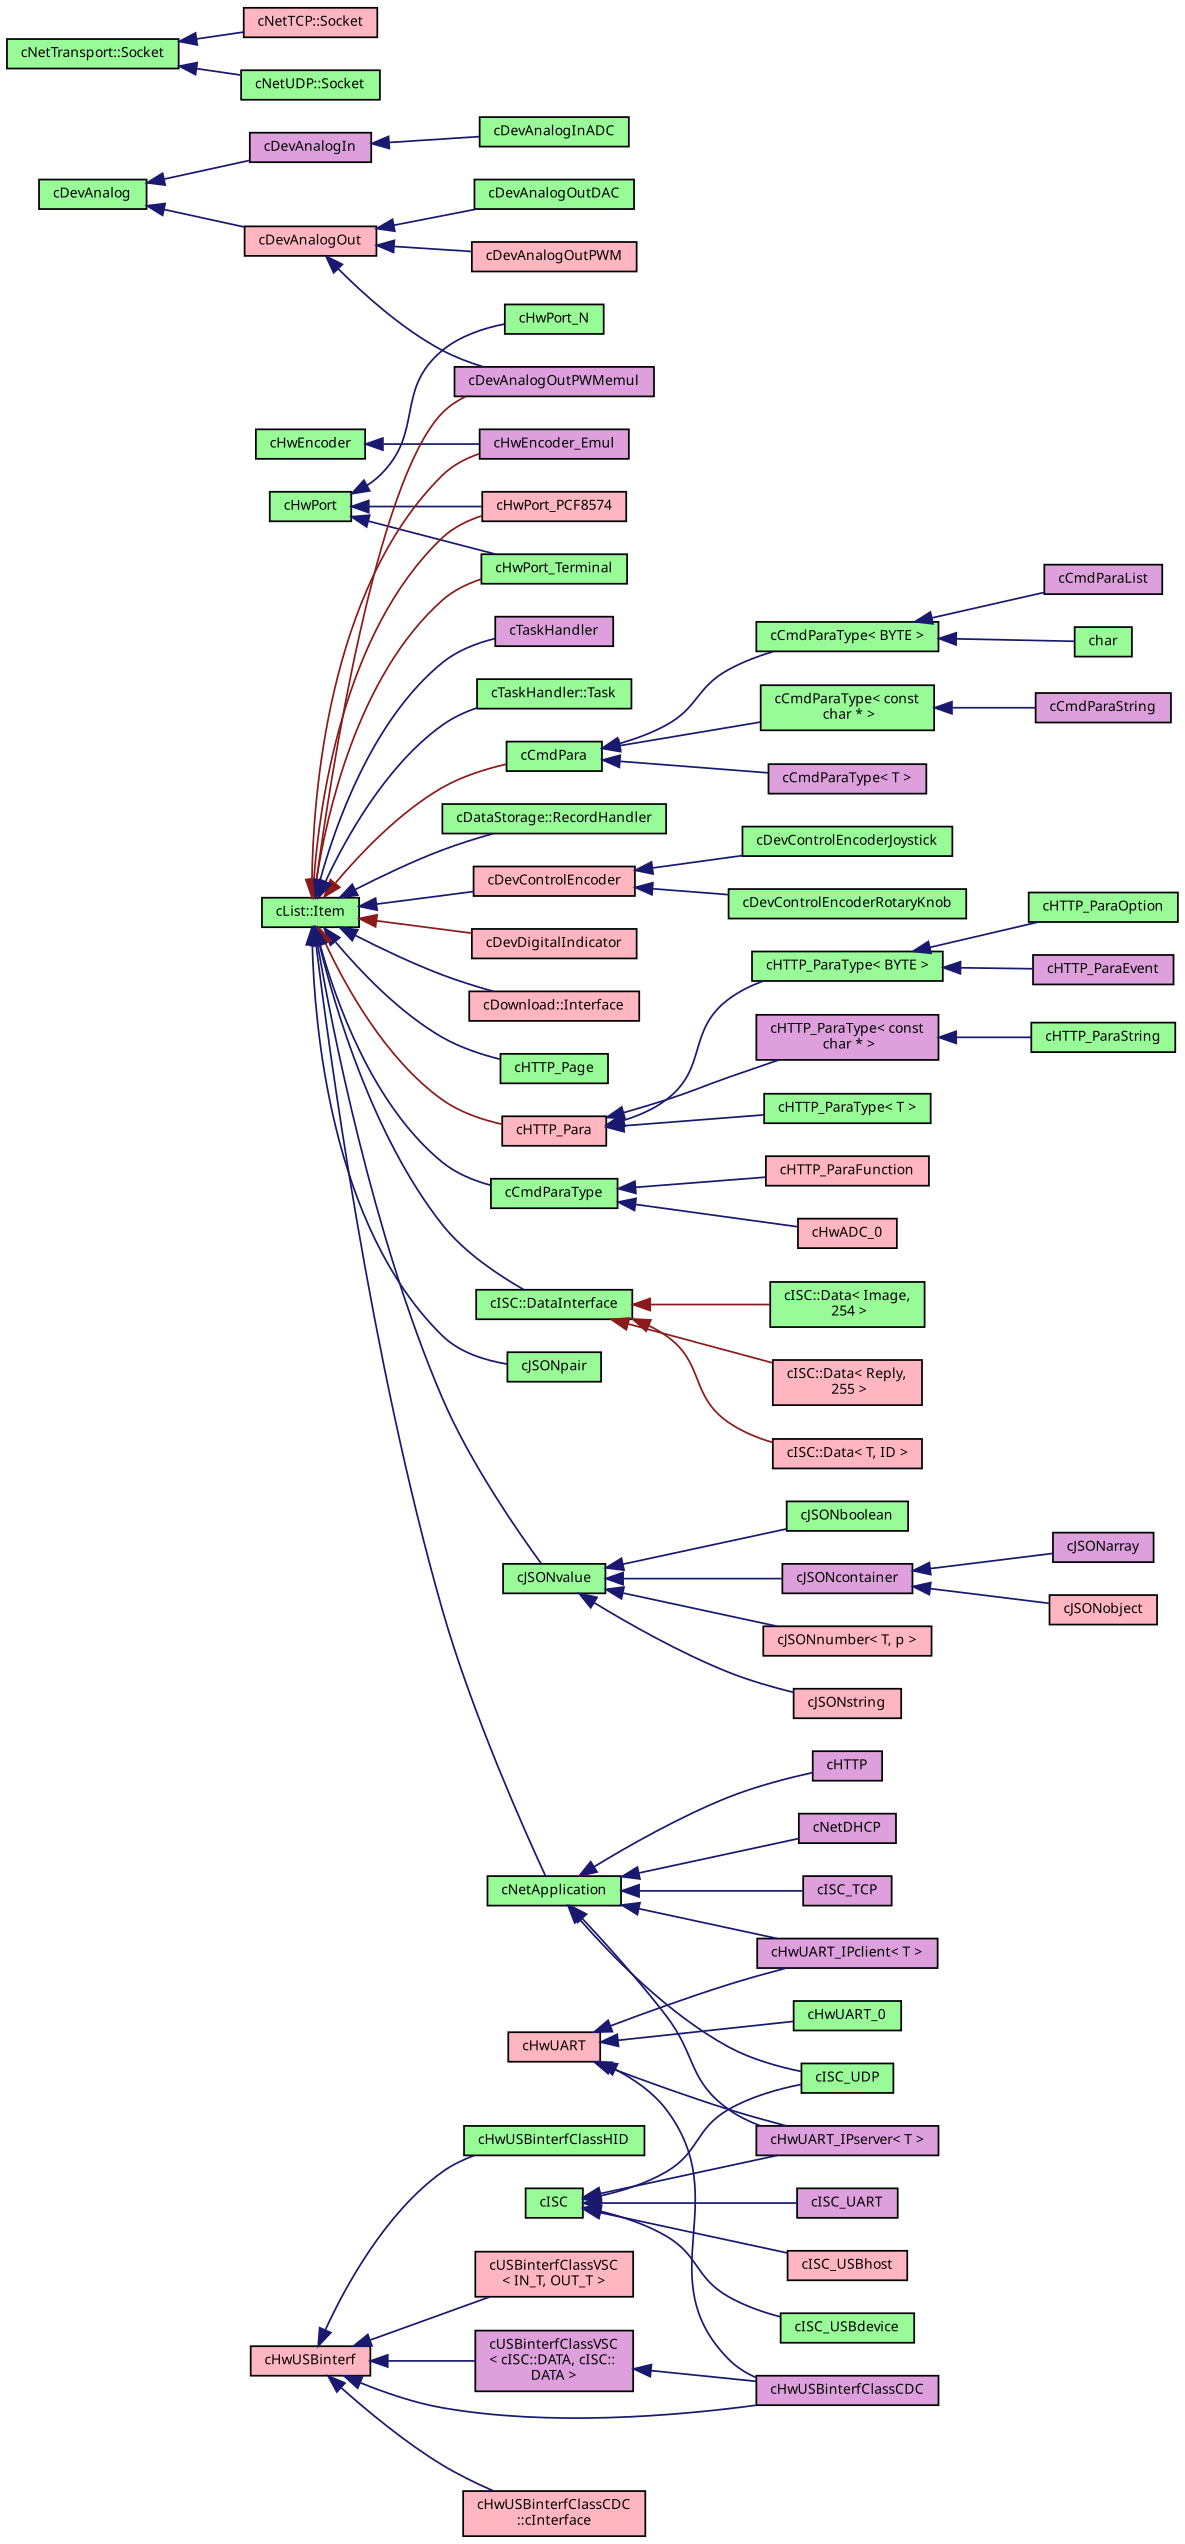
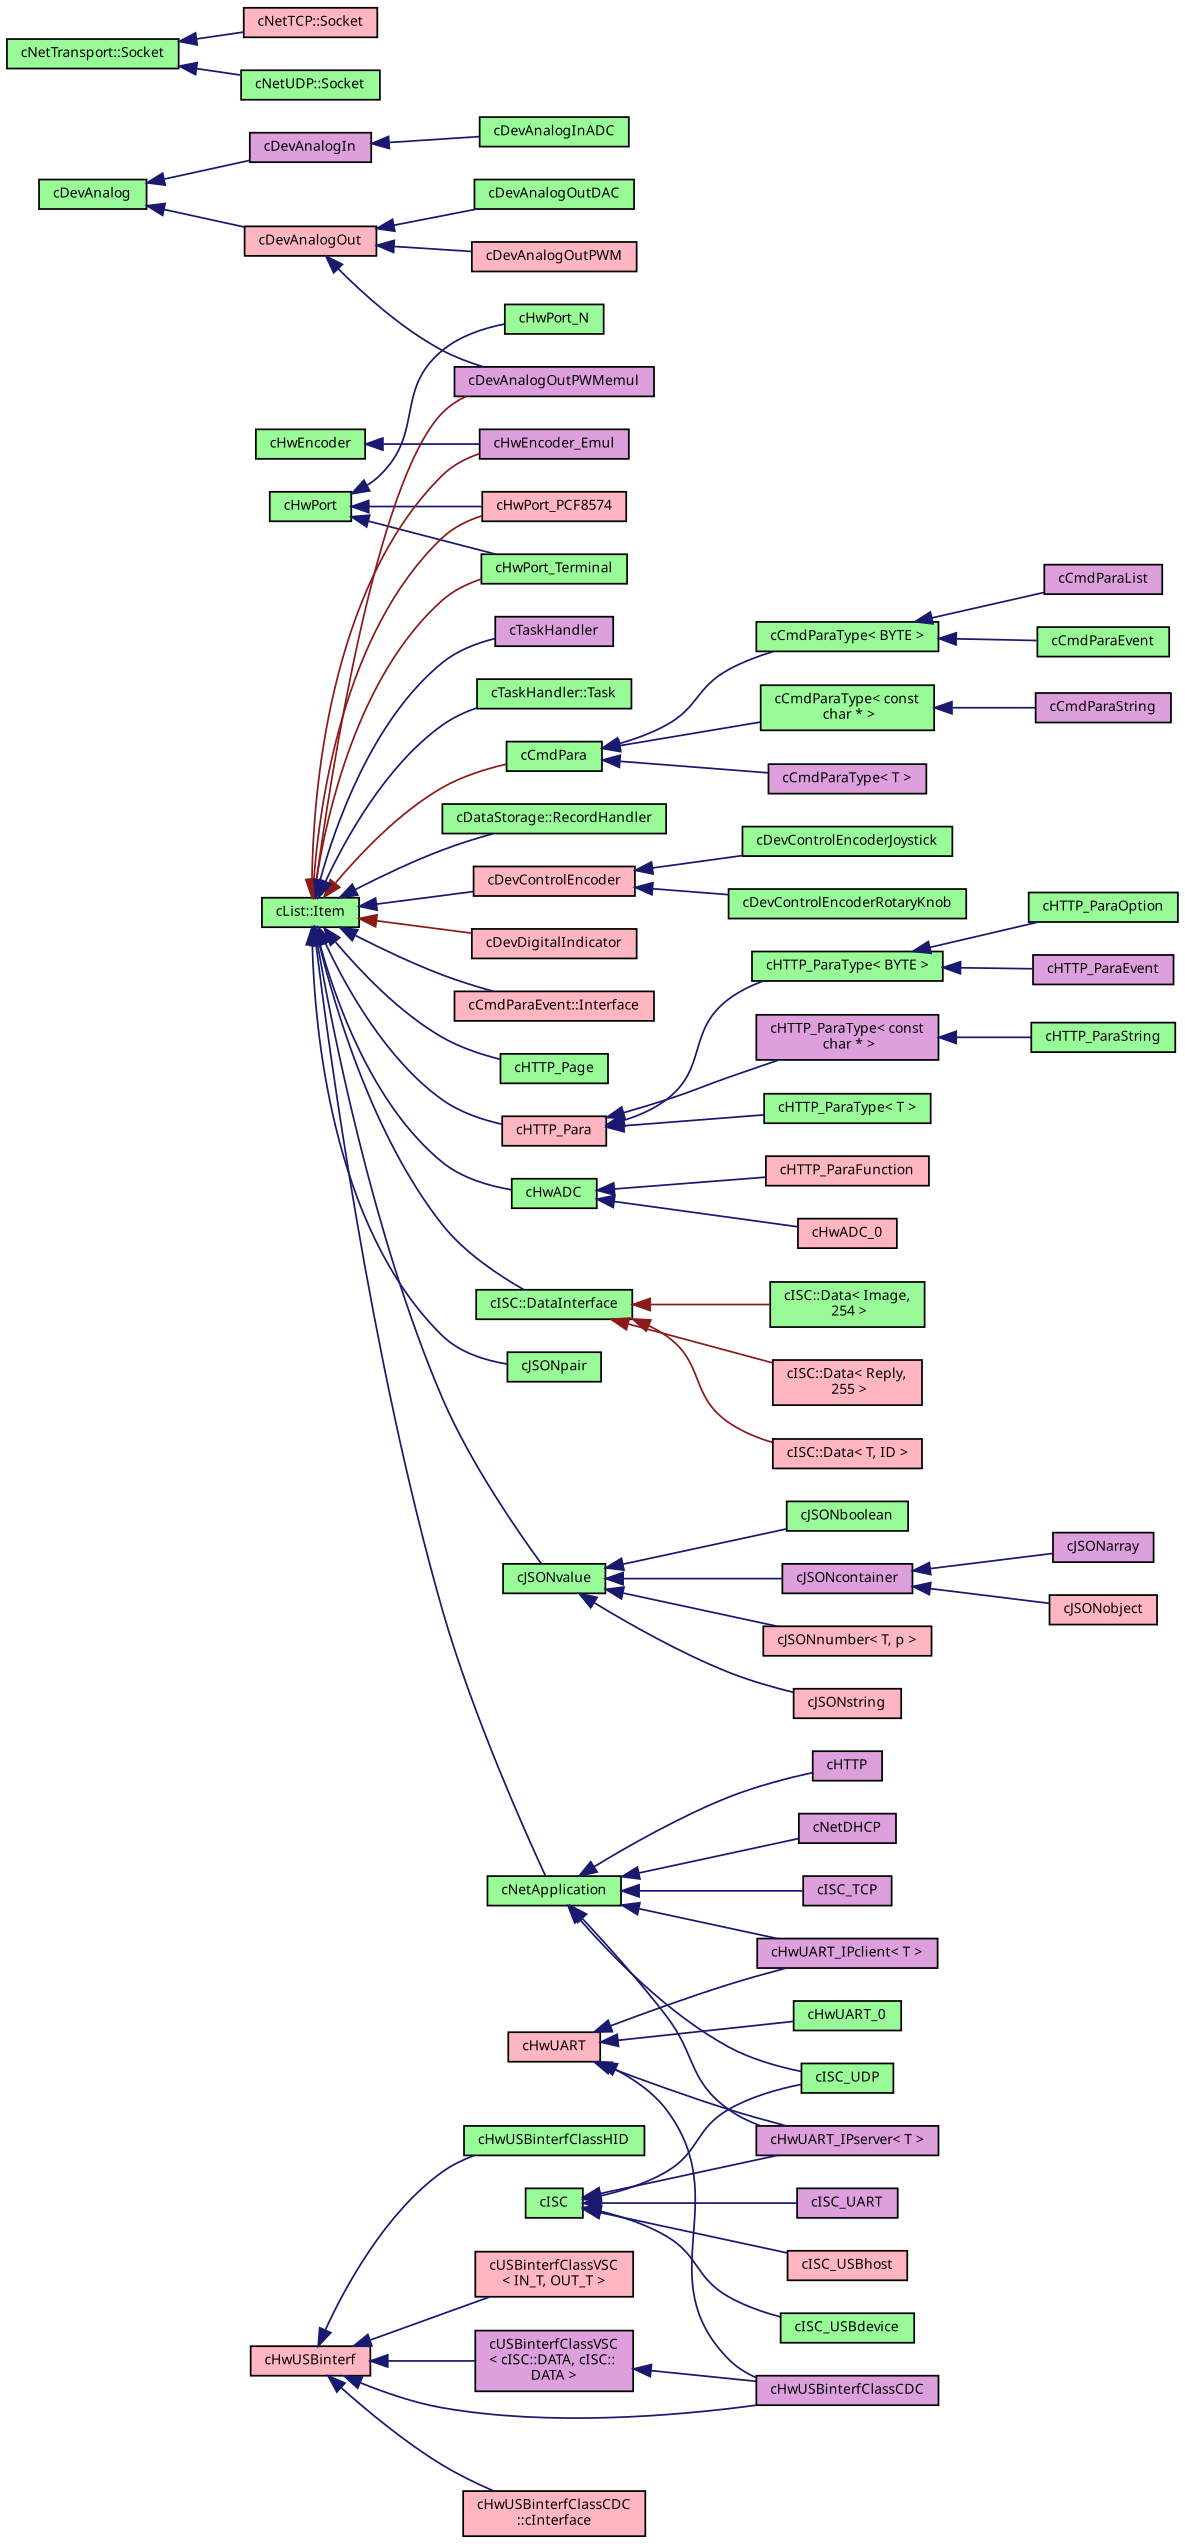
node "char": label "char" -> "cCmdParaEvent"
node "cDownload::Interface": label "cDownload::Interface" -> "cCmdParaEvent::Interface"
edge "cHTTP_Para" -> "cList::Item": color firebrick4 -> midnightblue
node "cCmdParaType": label "cCmdParaType" -> "cHwADC"
